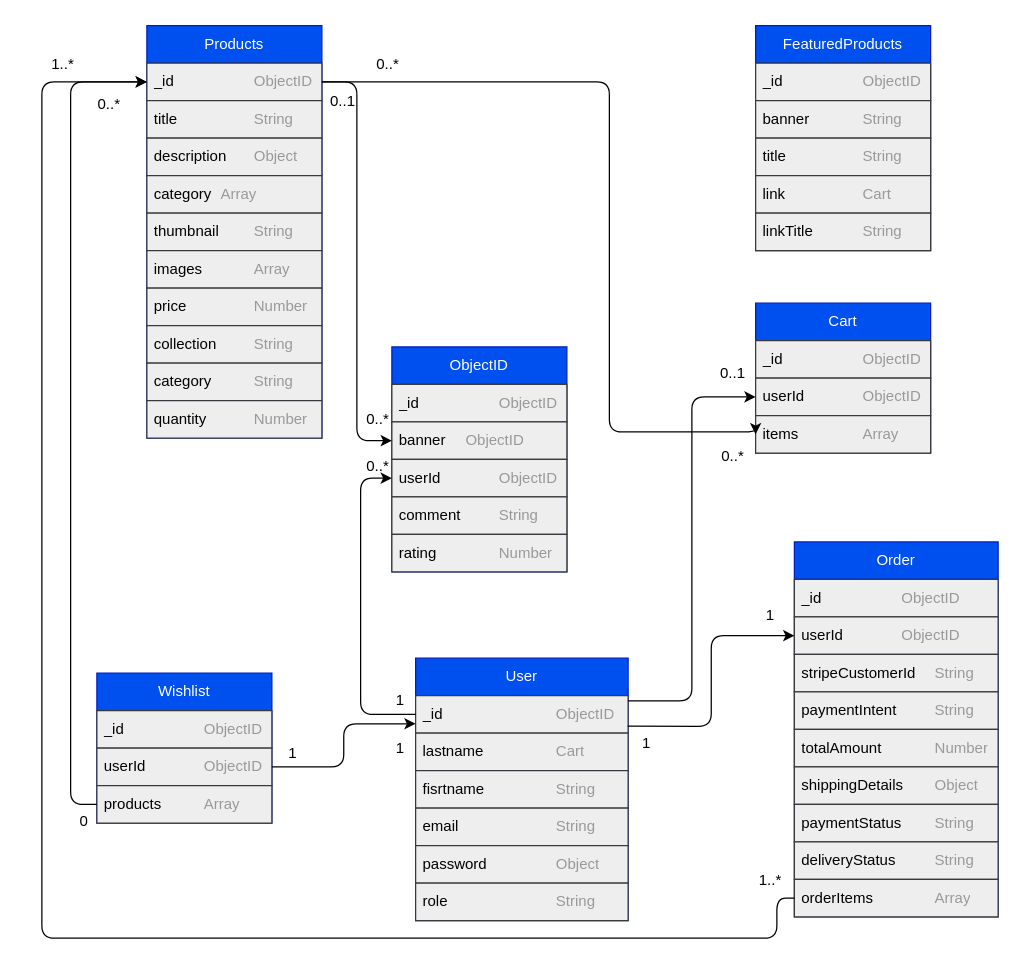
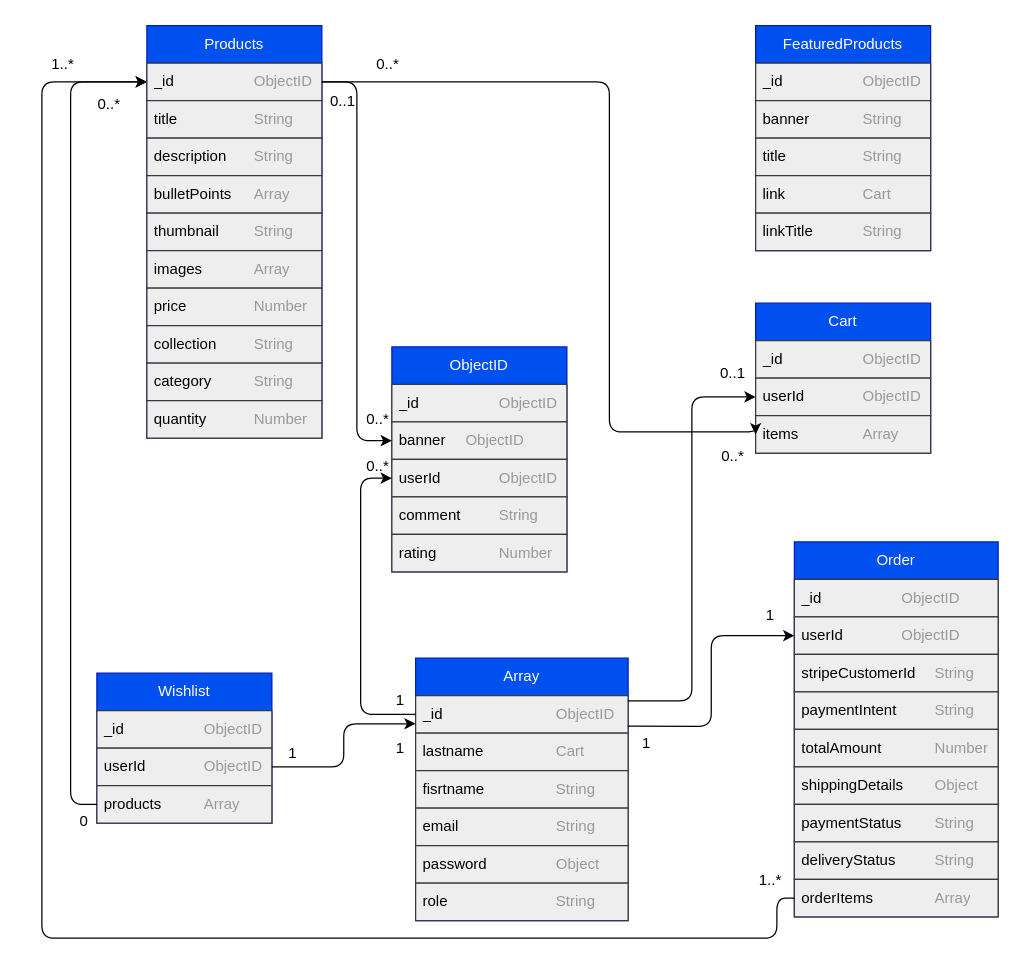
node "description Object": label "description Object" -> "description String"
node "category Array": label "category Array" -> "bulletPoints Array"
node "User": label "User" -> "Array"
